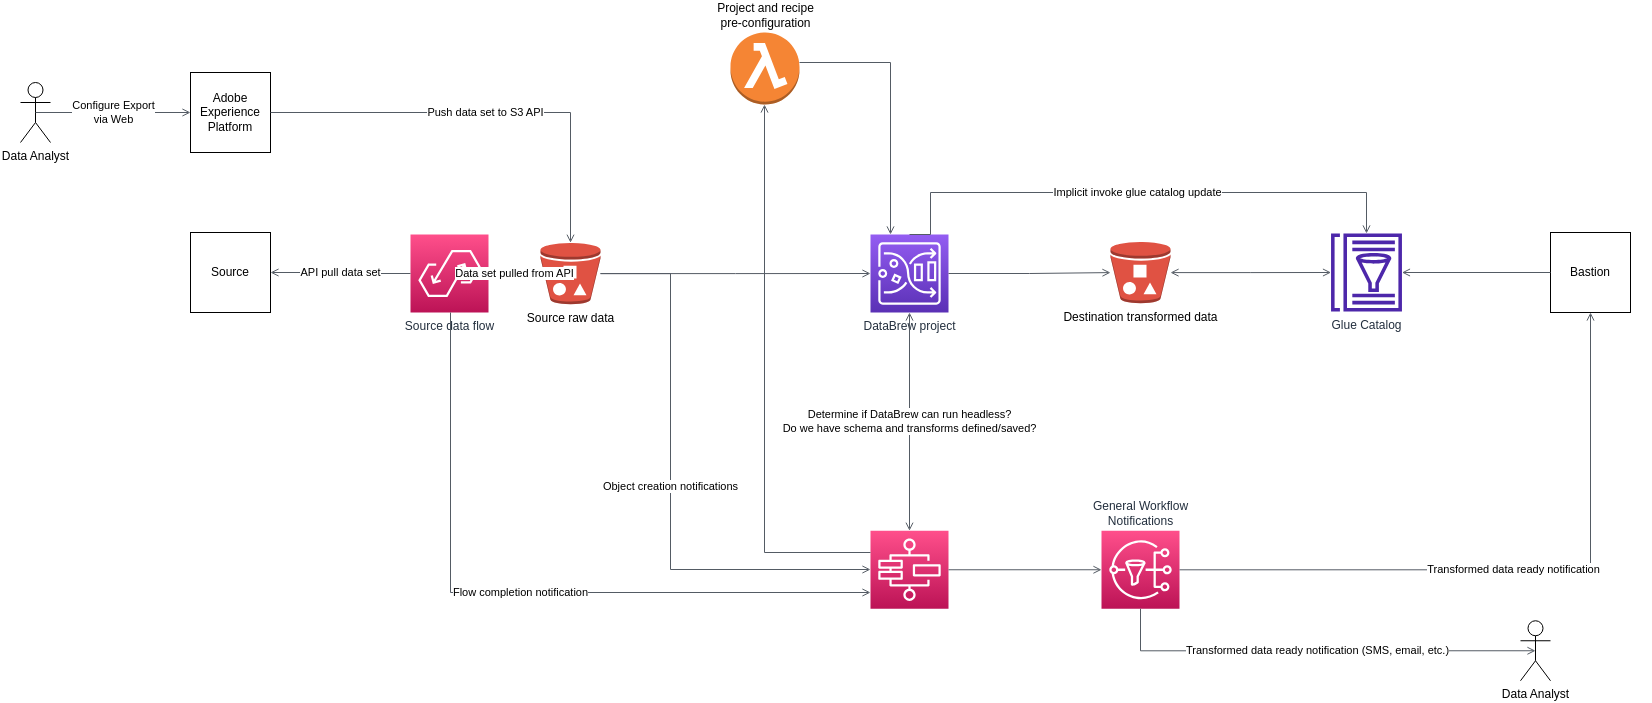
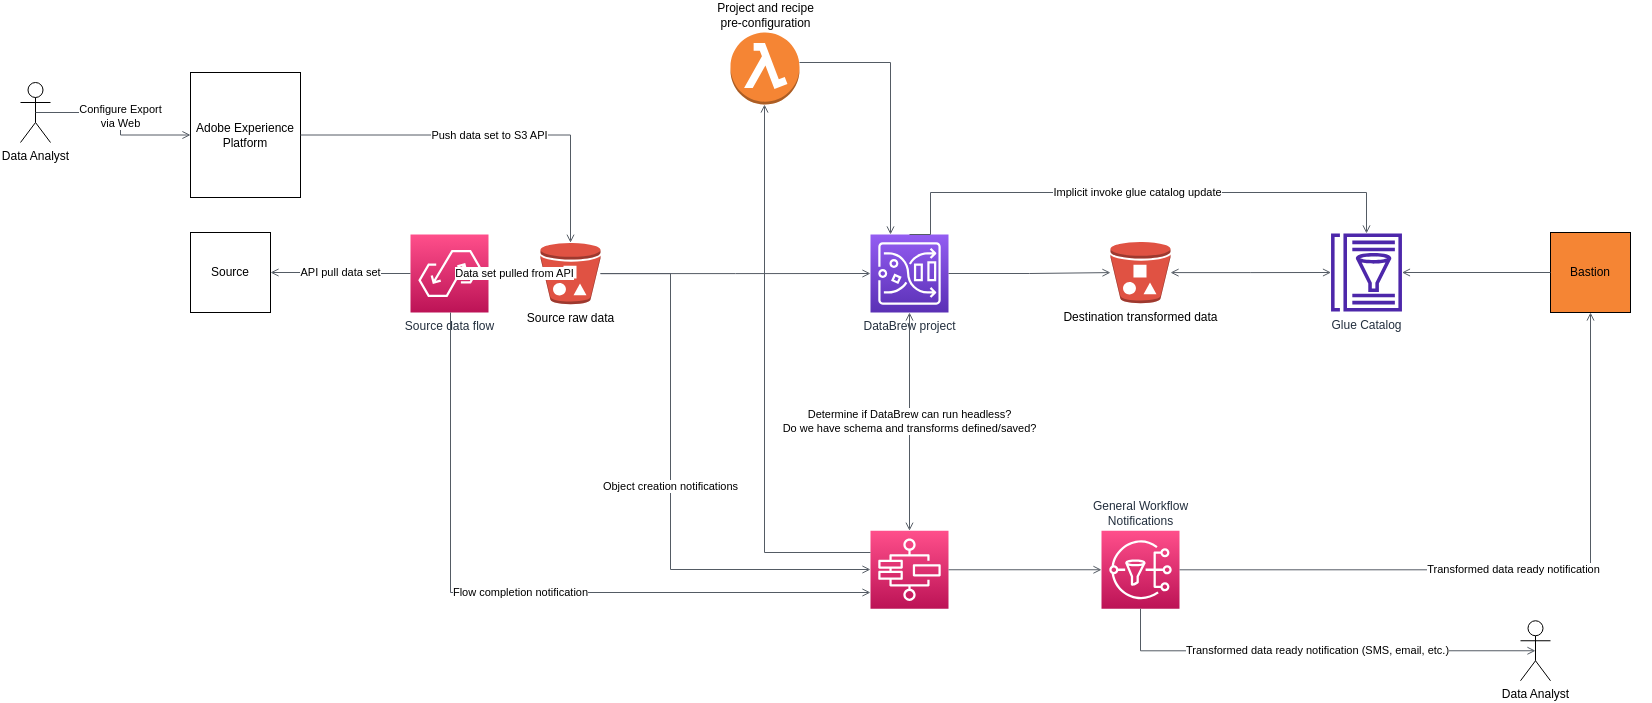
node "Adobe Experience Platform": size 80x80 -> 110x125
node "Bastion": fillcolor #ffffff -> #f58534
